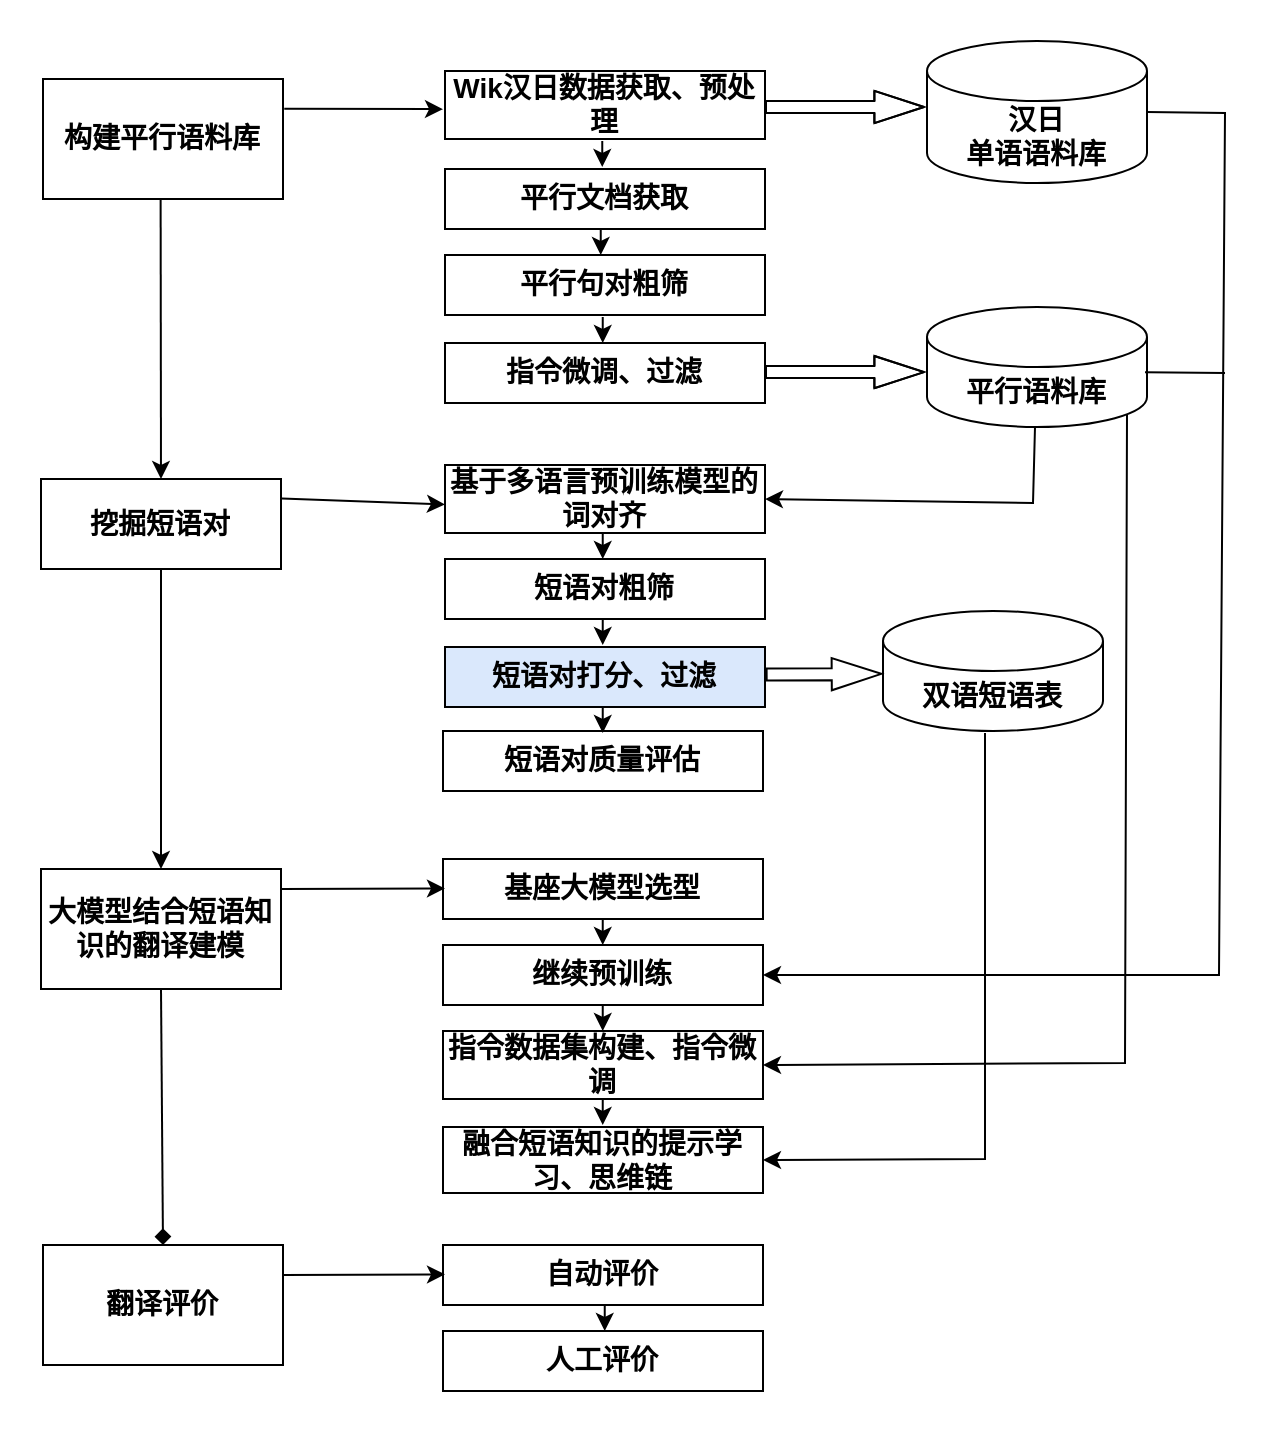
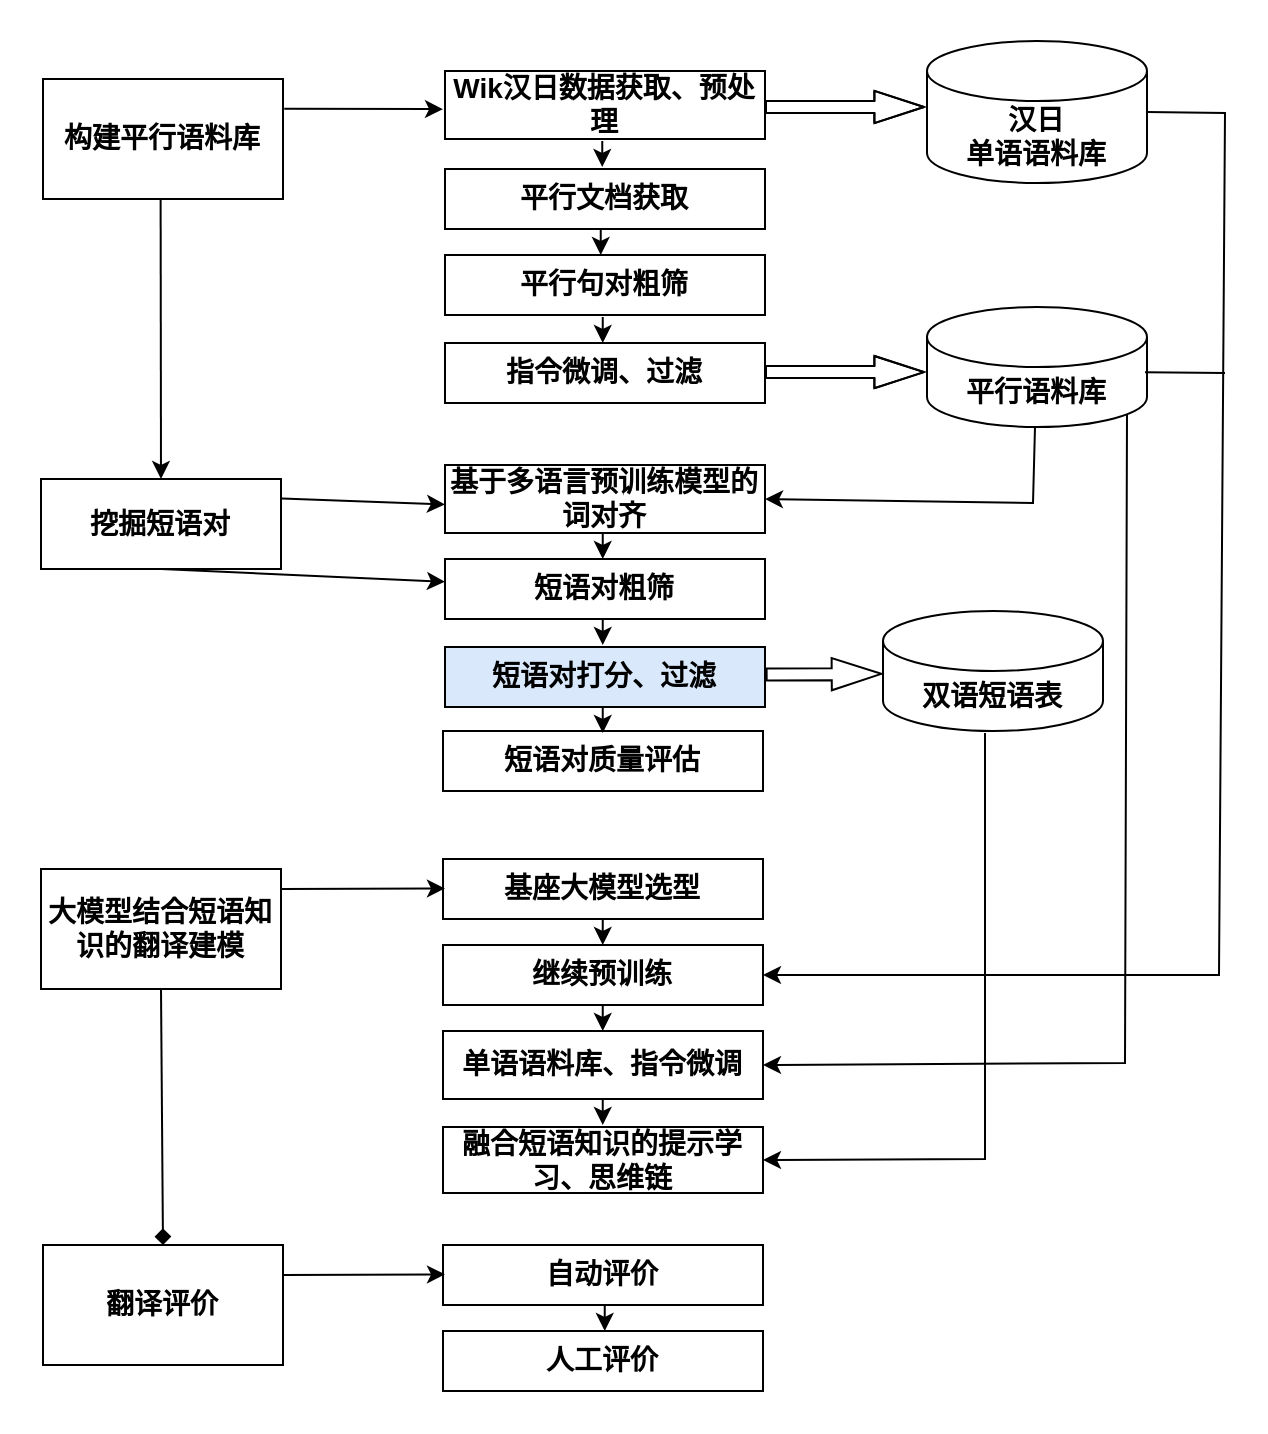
edge "挖掘短语对" -> "大模型结合短语知识的翻译建模": now "挖掘短语对" -> "短语对粗筛"
node "指令数据集构建、指令微调": label "指令数据集构建、指令微调" -> "单语语料库、指令微调"
